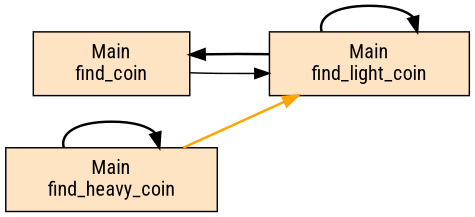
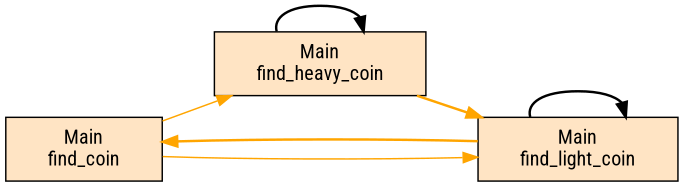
edge "Main find_light_coin" -> "Main find_coin": color black -> orange
edge "Main find_coin" -> "Main find_light_coin": color black -> orange
edge "Main find_coin" -> "Main find_heavy_coin": added
